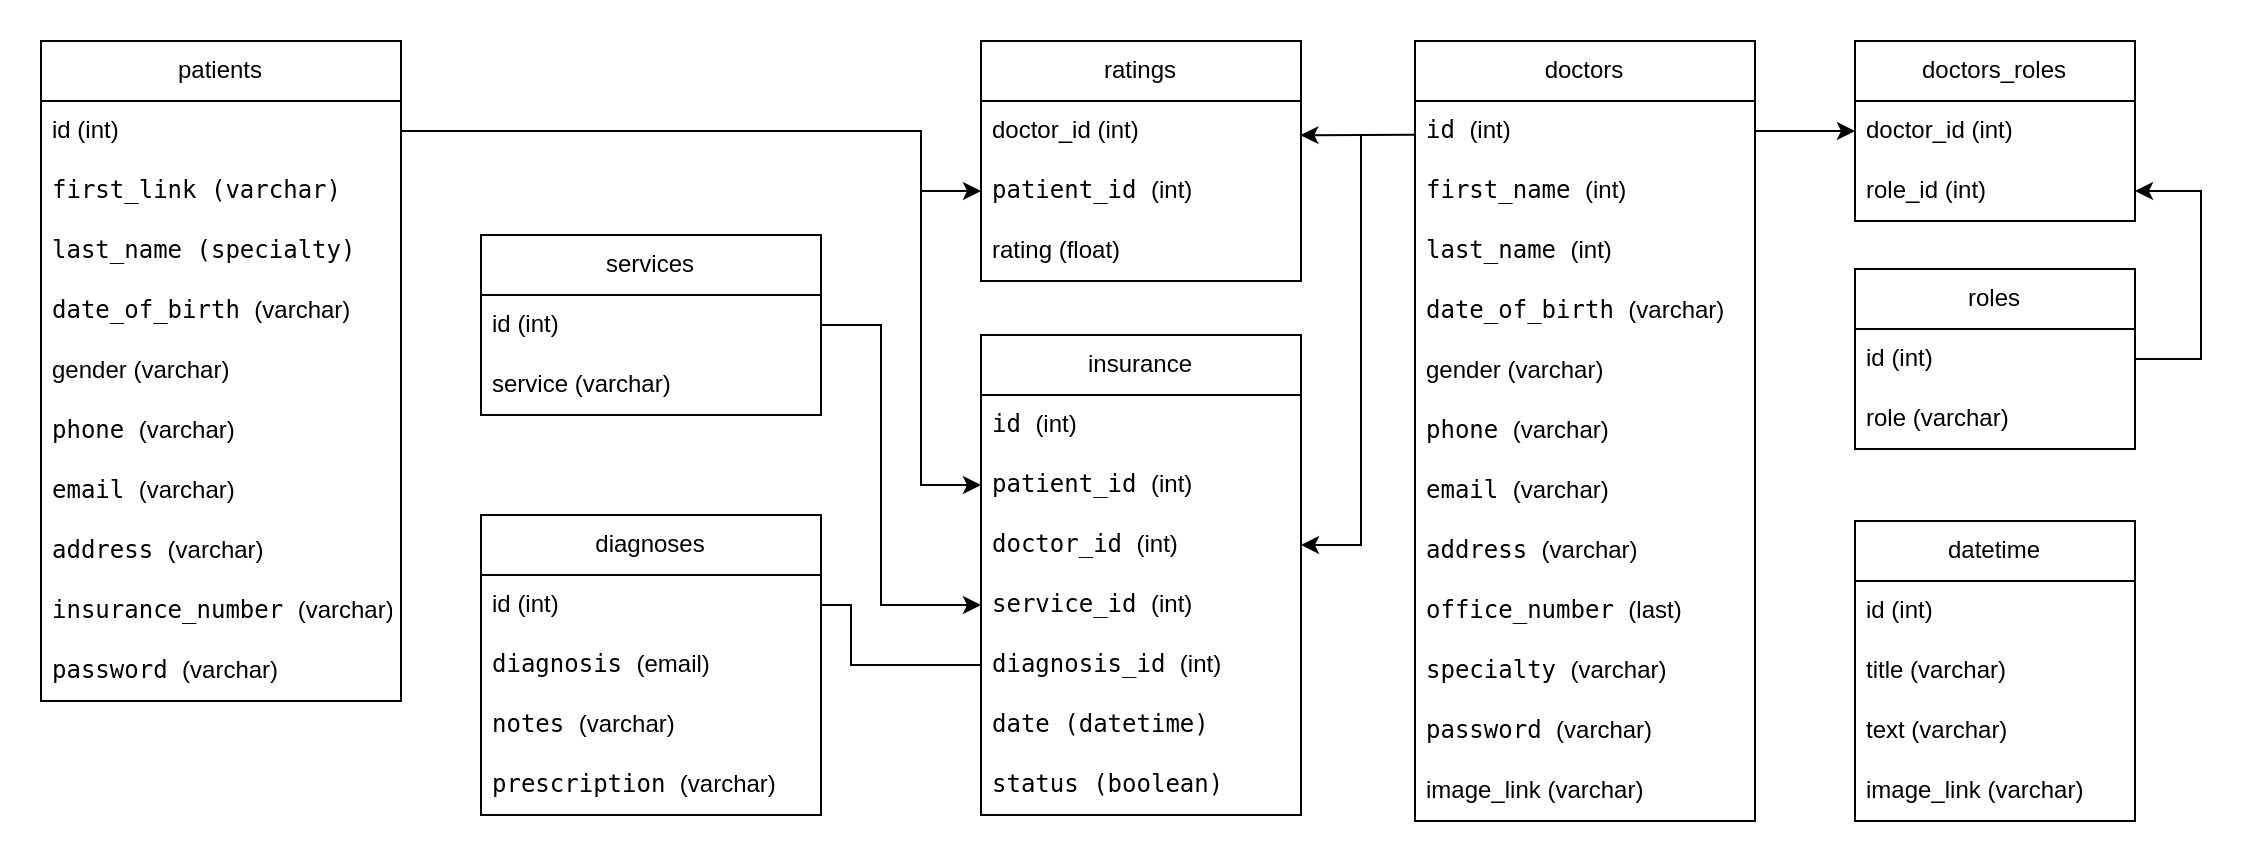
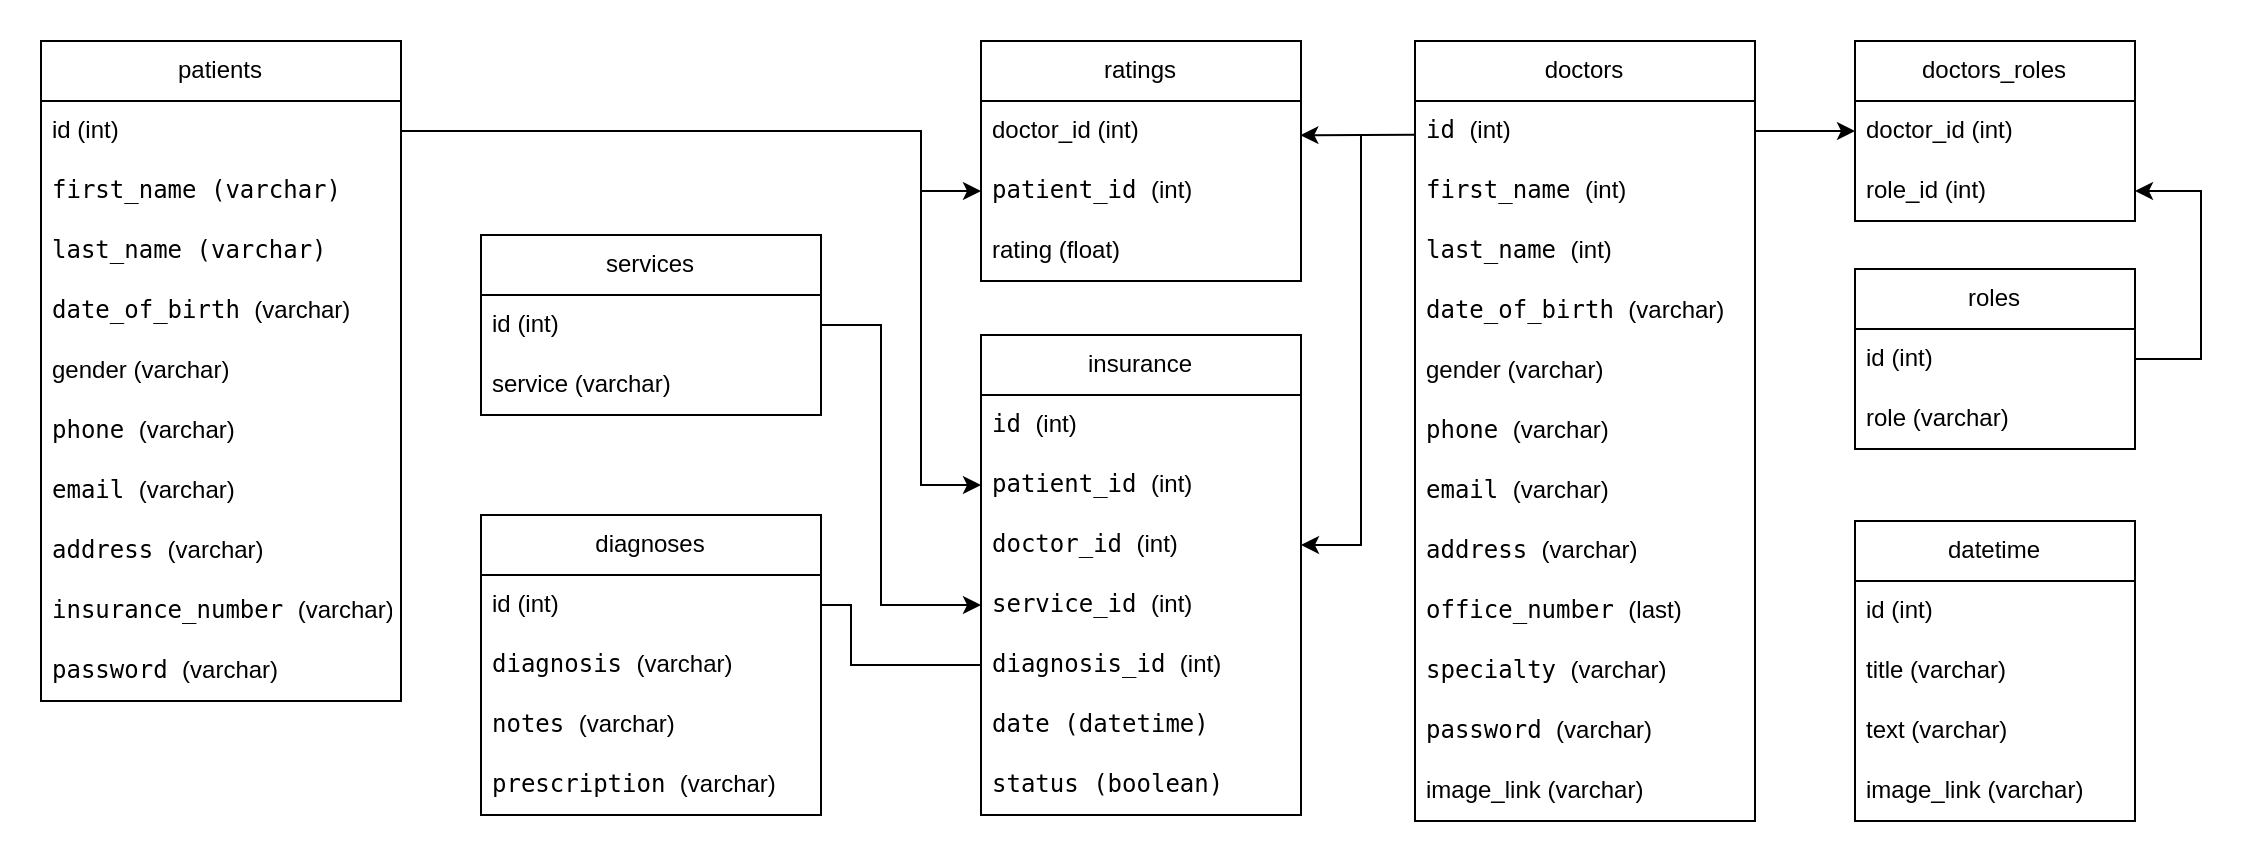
node "first_link (varchar)": label "first_link (varchar)" -> "first_name (varchar)"
node "last_name (specialty)": label "last_name (specialty)" -> "last_name (varchar)"
node "diagnosis (email)": label "diagnosis (email)" -> "diagnosis (varchar)"
